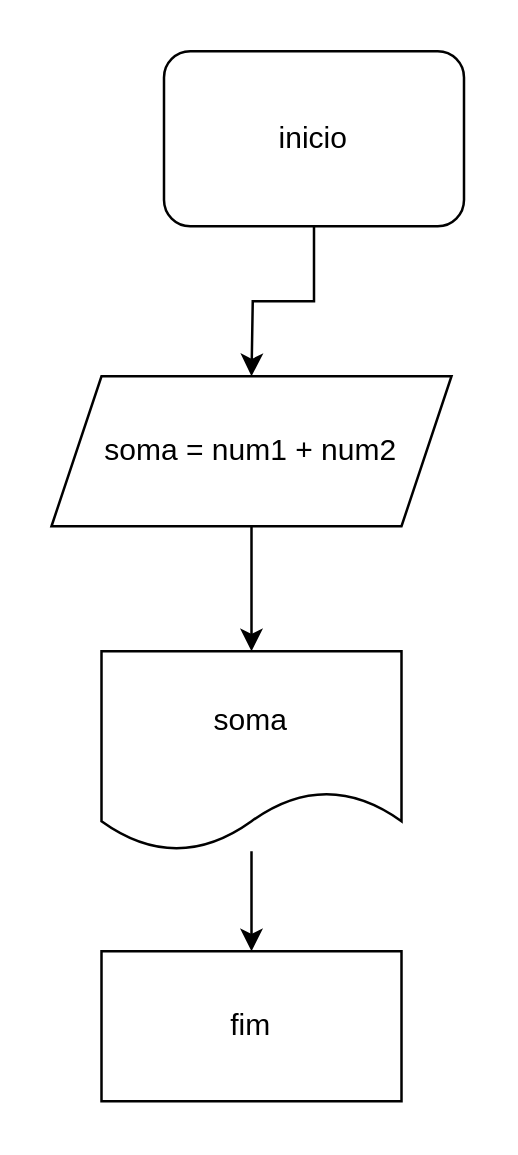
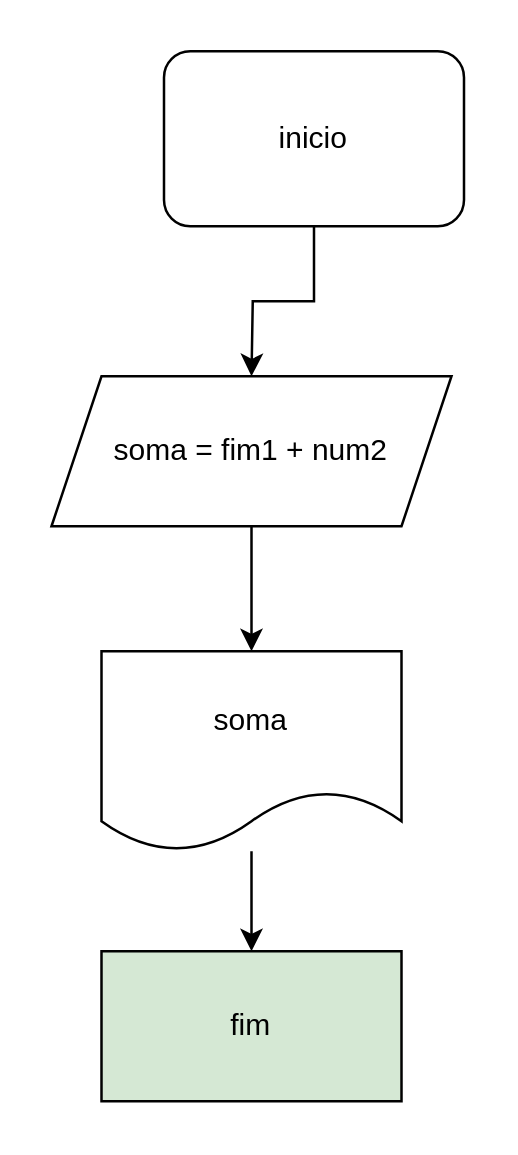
node "soma = num1 + num2": label "soma = num1 + num2" -> "soma = fim1 + num2"
node "fim": fillcolor #ffffff -> #d5e8d4
